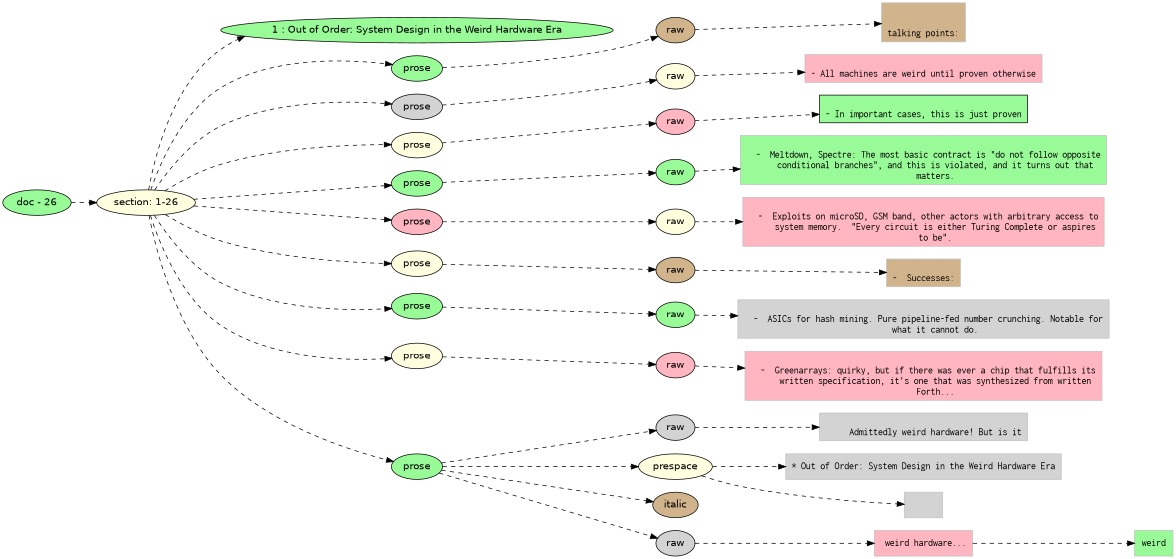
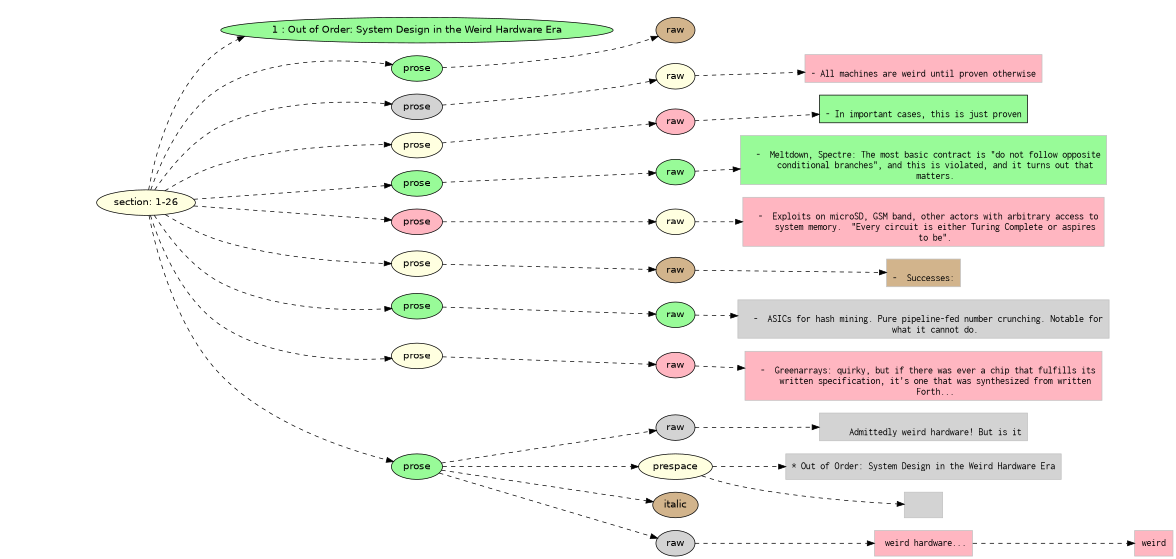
node "talking points:": removed
node "doc - 26": removed
node "weird": fillcolor palegreen -> lightpink
